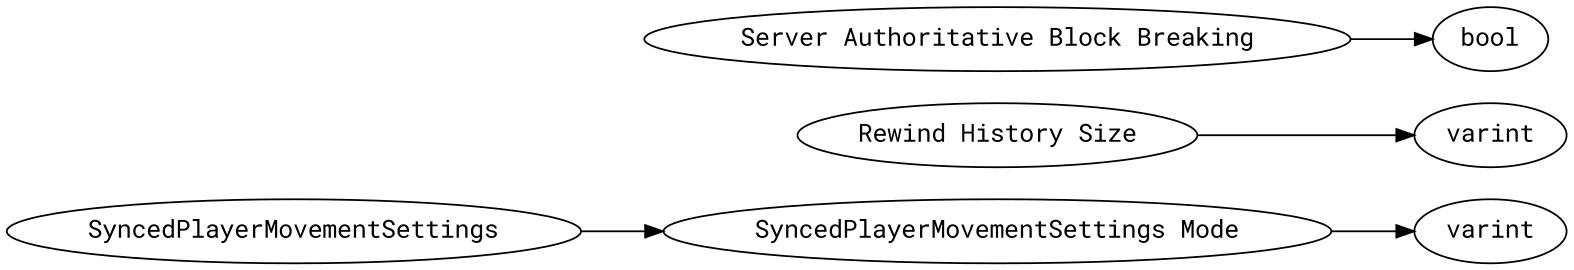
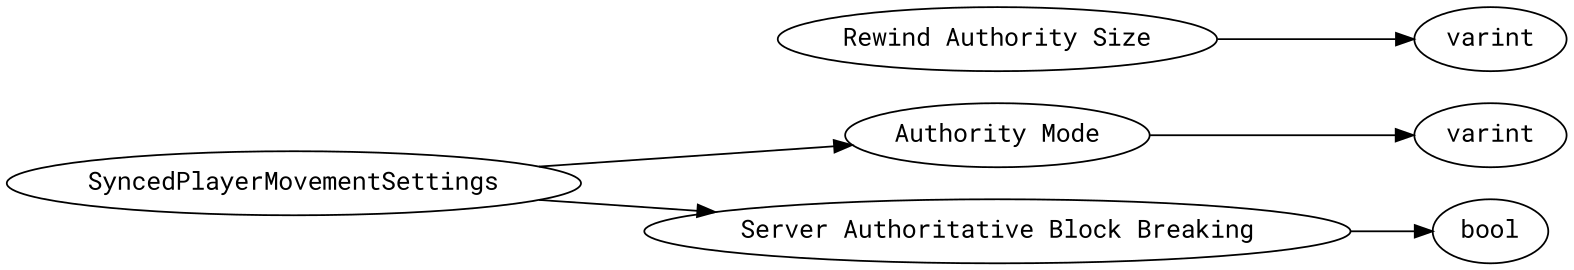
node "Rewind History Size": label "Rewind History Size" -> "Rewind Authority Size"
edge "SyncedPlayerMovementSettings" -> "Server Authoritative Block Breaking": added
node "SyncedPlayerMovementSettings Mode": label "SyncedPlayerMovementSettings Mode" -> "Authority Mode"
